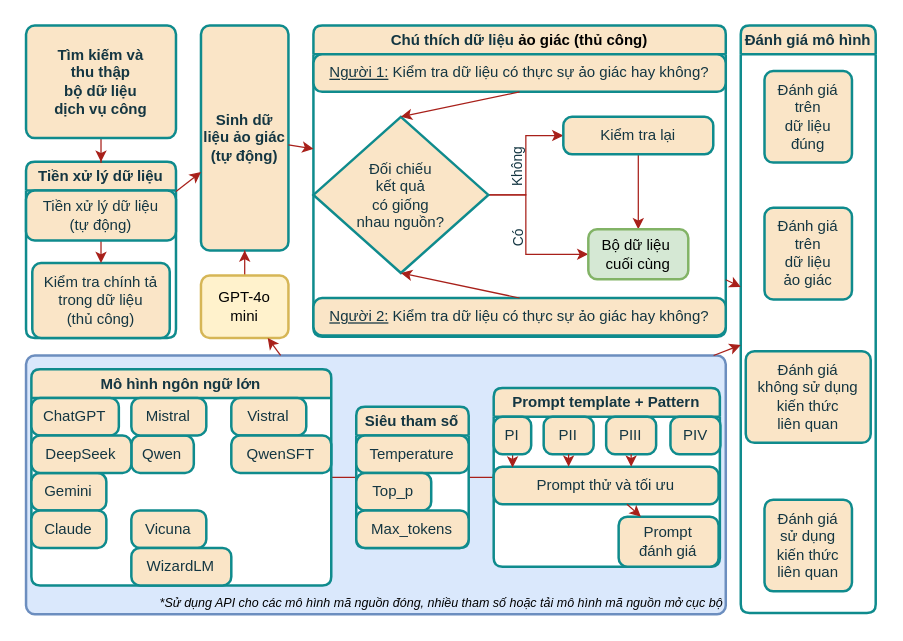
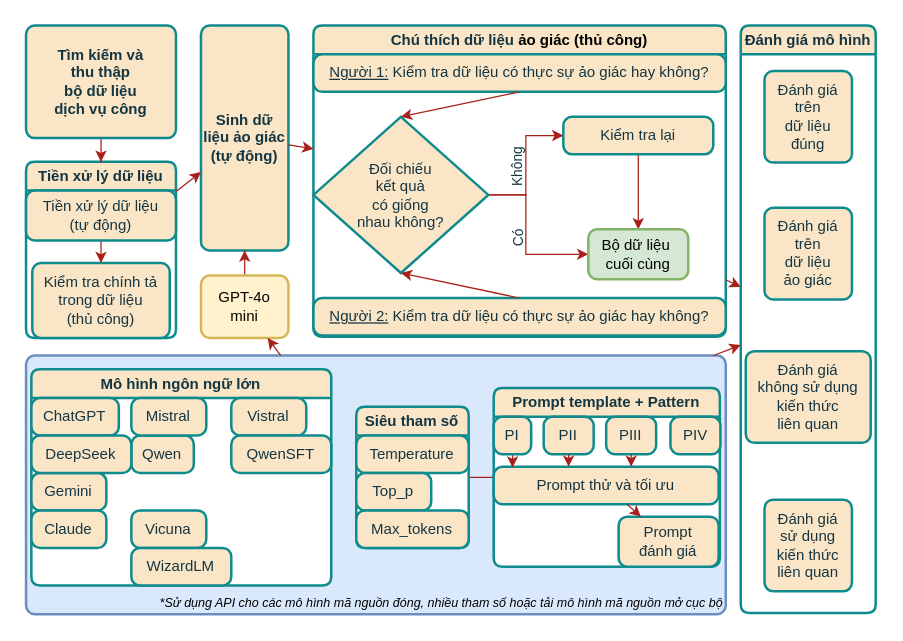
node "Đối chiếu kết quả có giống nhau nguồn?": label "Đối chiếu kết quả có giống nhau nguồn?" -> "Đối chiếu kết quả có giống nhau không?"
edge "Mô hình ngôn ngữ lớn" -- "Siêu tham số": removed
